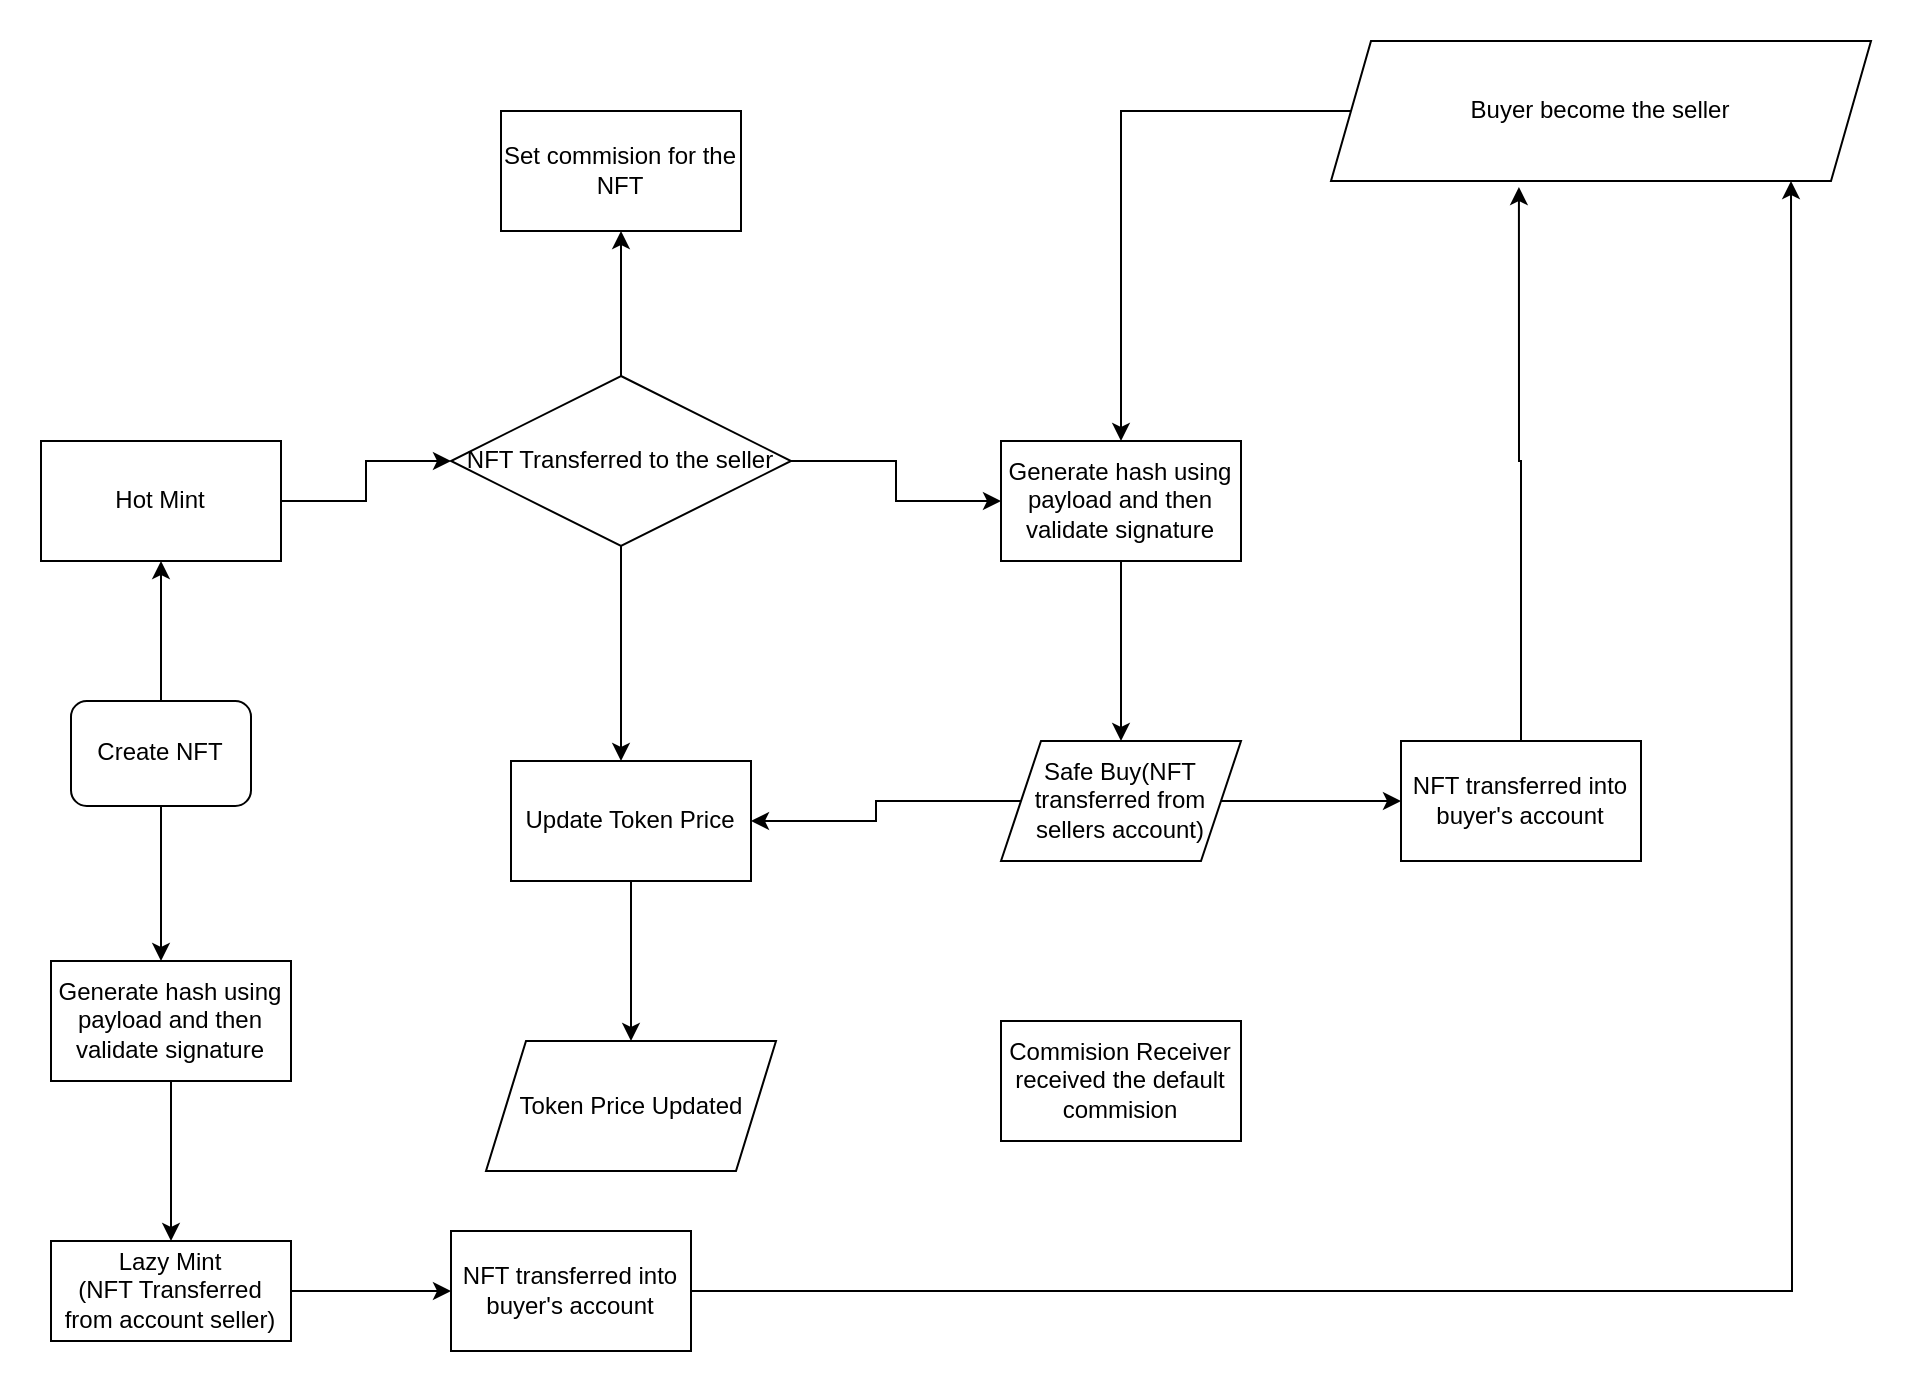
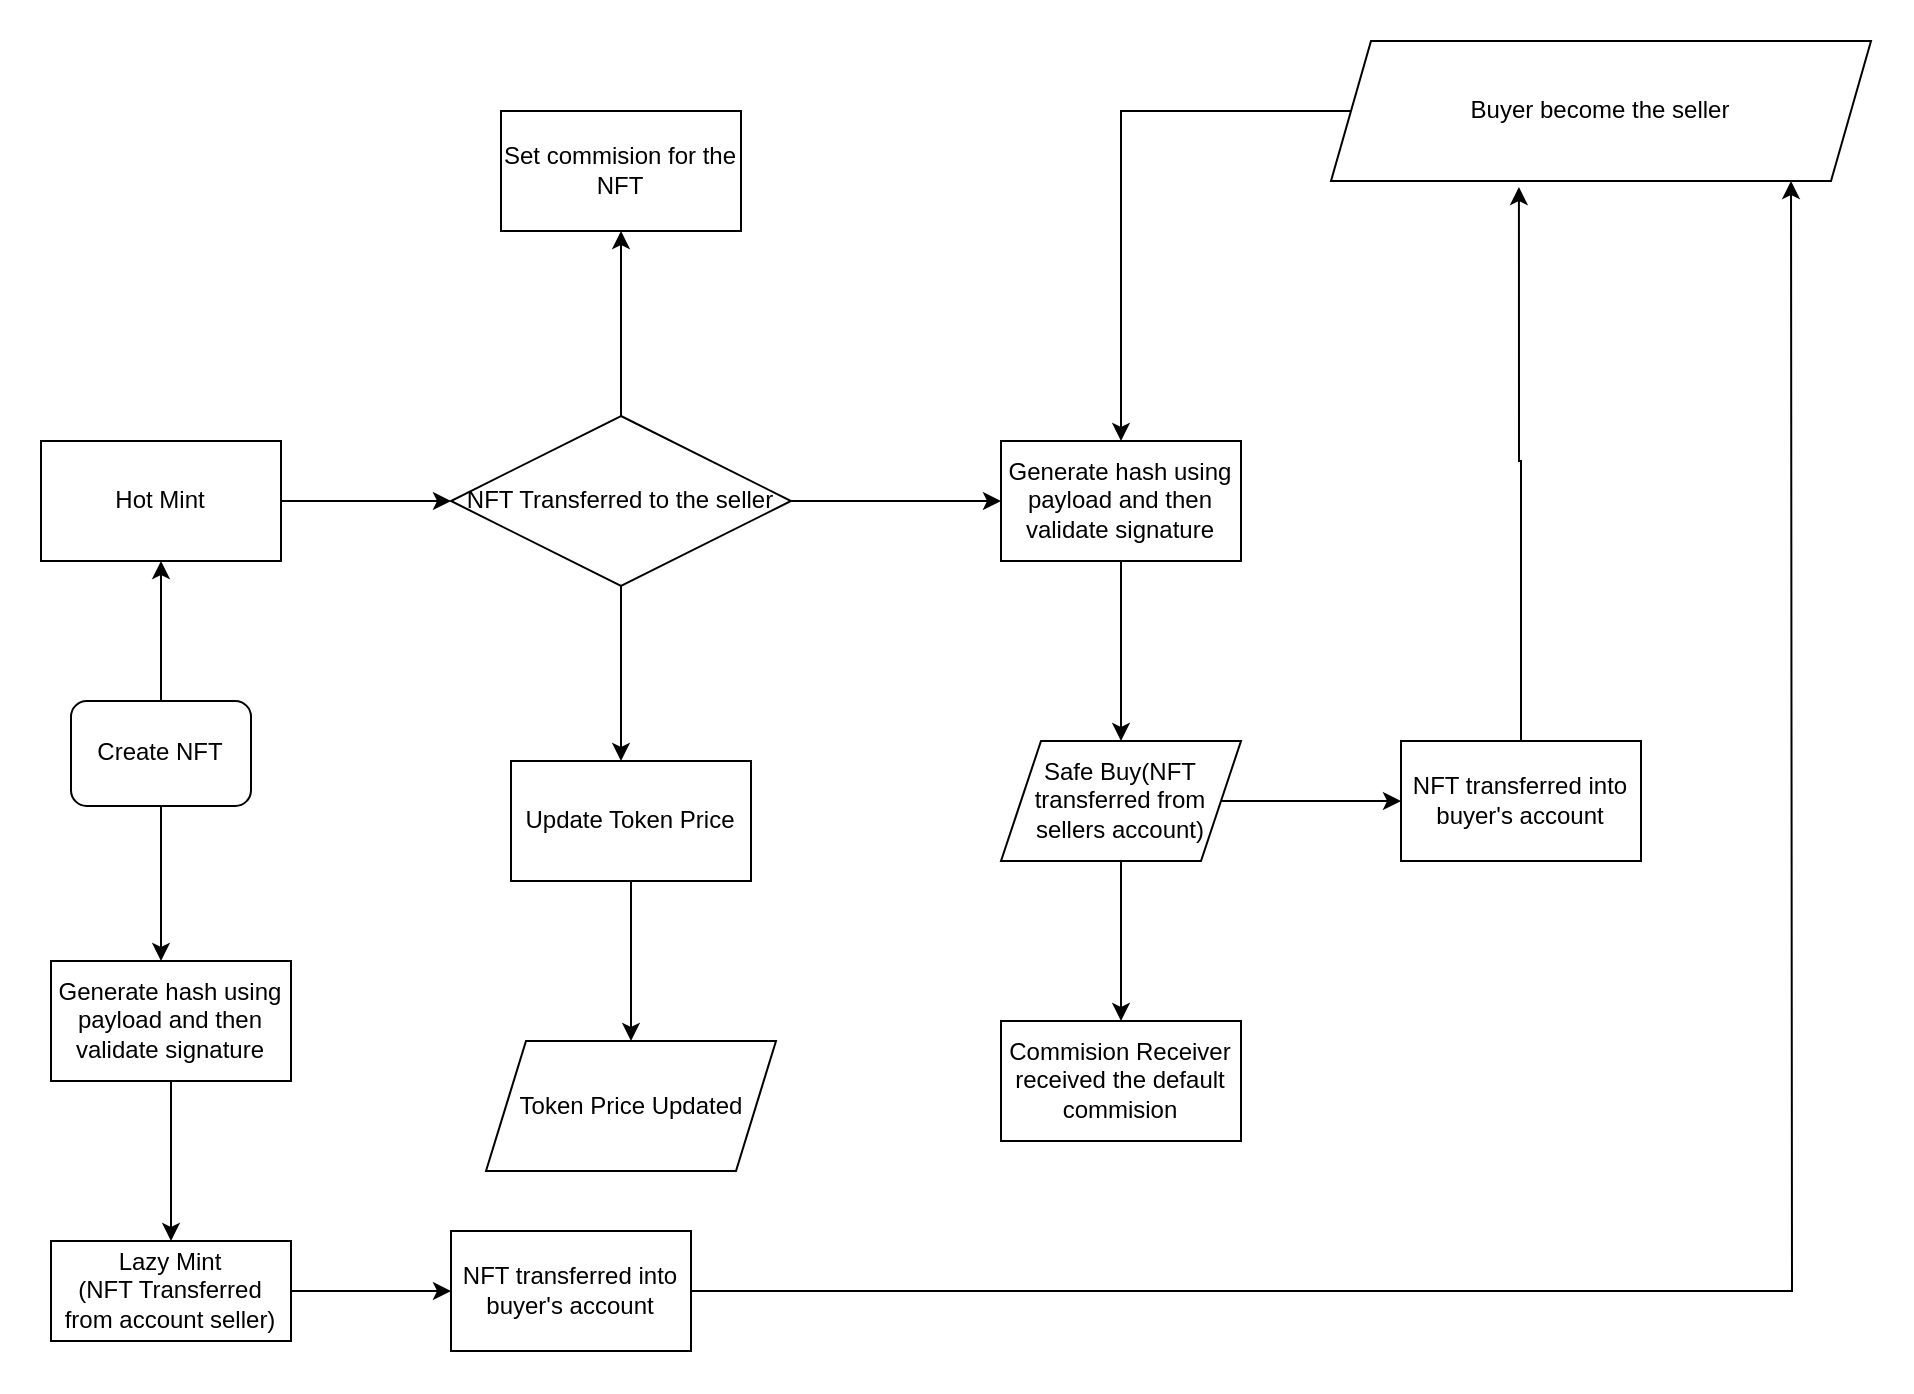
node "NFT Transferred to the seller": moved (621, 461) -> (621, 501)
edge "Safe Buy(NFT transferred from sellers account)" -> "Update Token Price": now "Safe Buy(NFT transferred from sellers account)" -> "Commision Receiver received the default commision"
